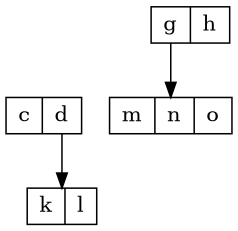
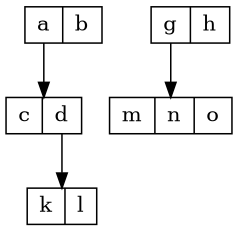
node "a": added
